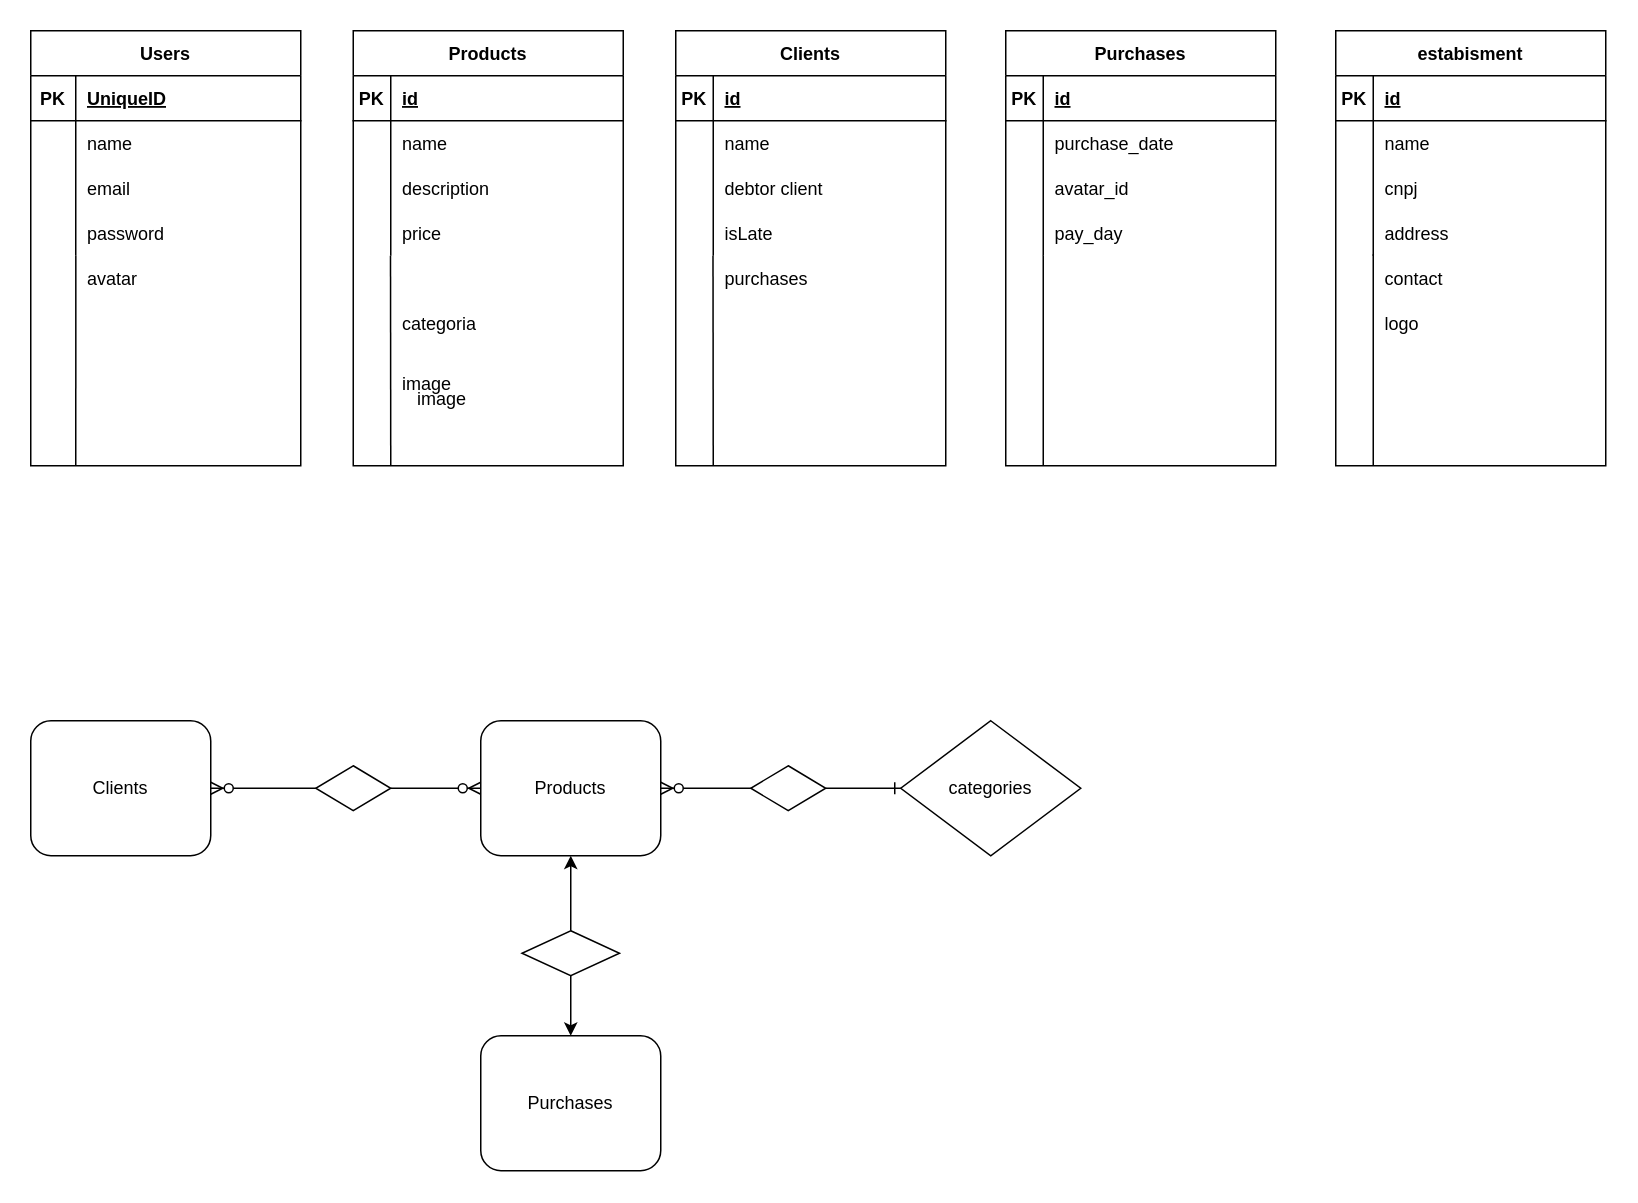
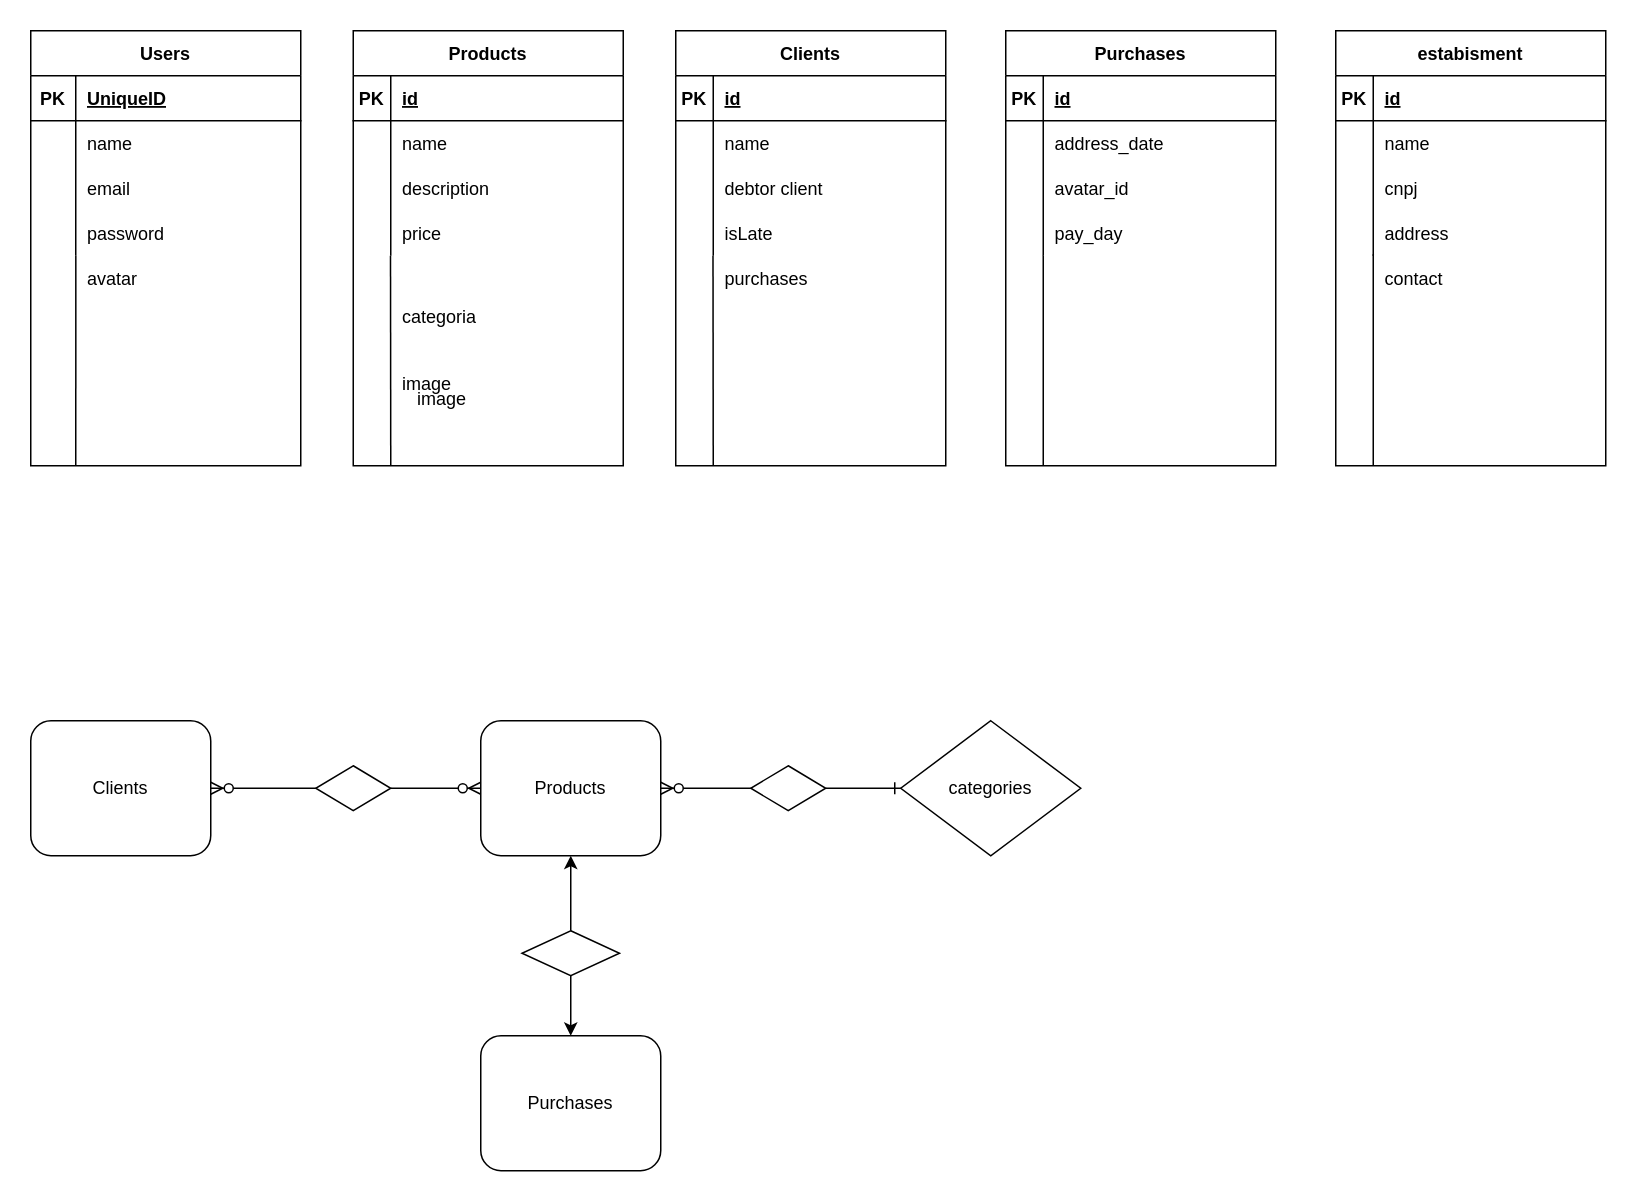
node "purchase_date": label "purchase_date" -> "address_date"
node "categoria": size 233x45 -> 165x30
node "logo": removed
